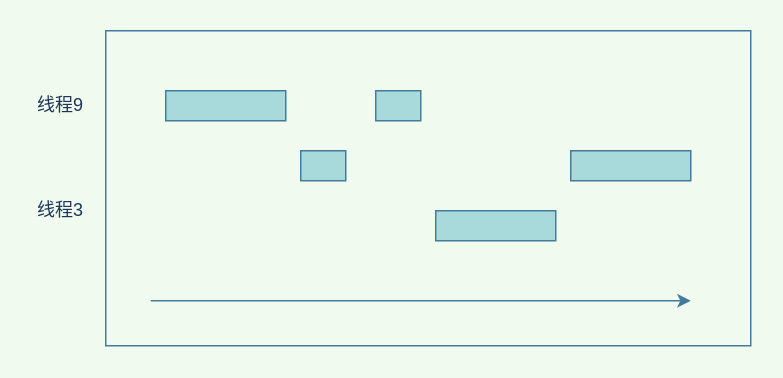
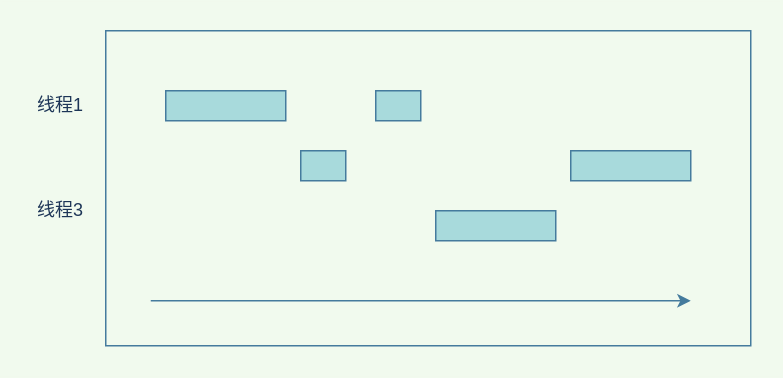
node "线程9": label "线程9" -> "线程1"
